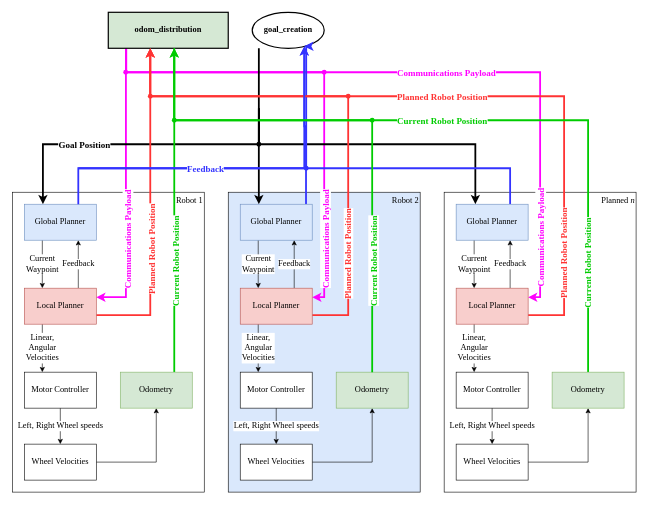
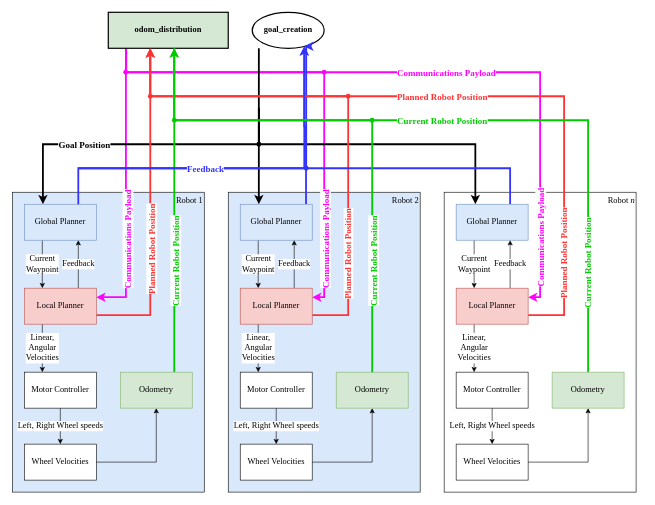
node "Planned n": label "Planned n" -> "Robot n"
node "Robot 1": fillcolor #ffffff -> #dae8fc
